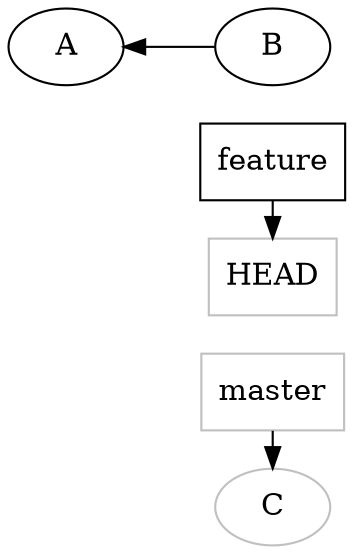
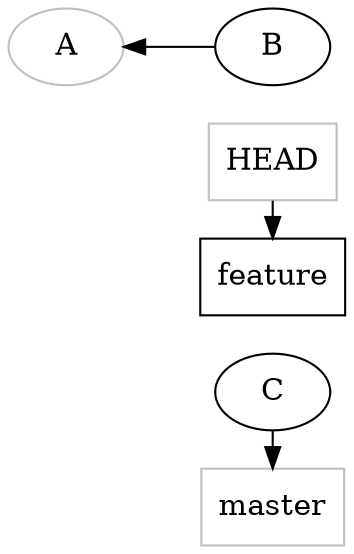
node "A": color black -> grey
edge "feature" -> "HEAD": reversed
edge "master" -> "C": reversed
node "C": color grey -> black
